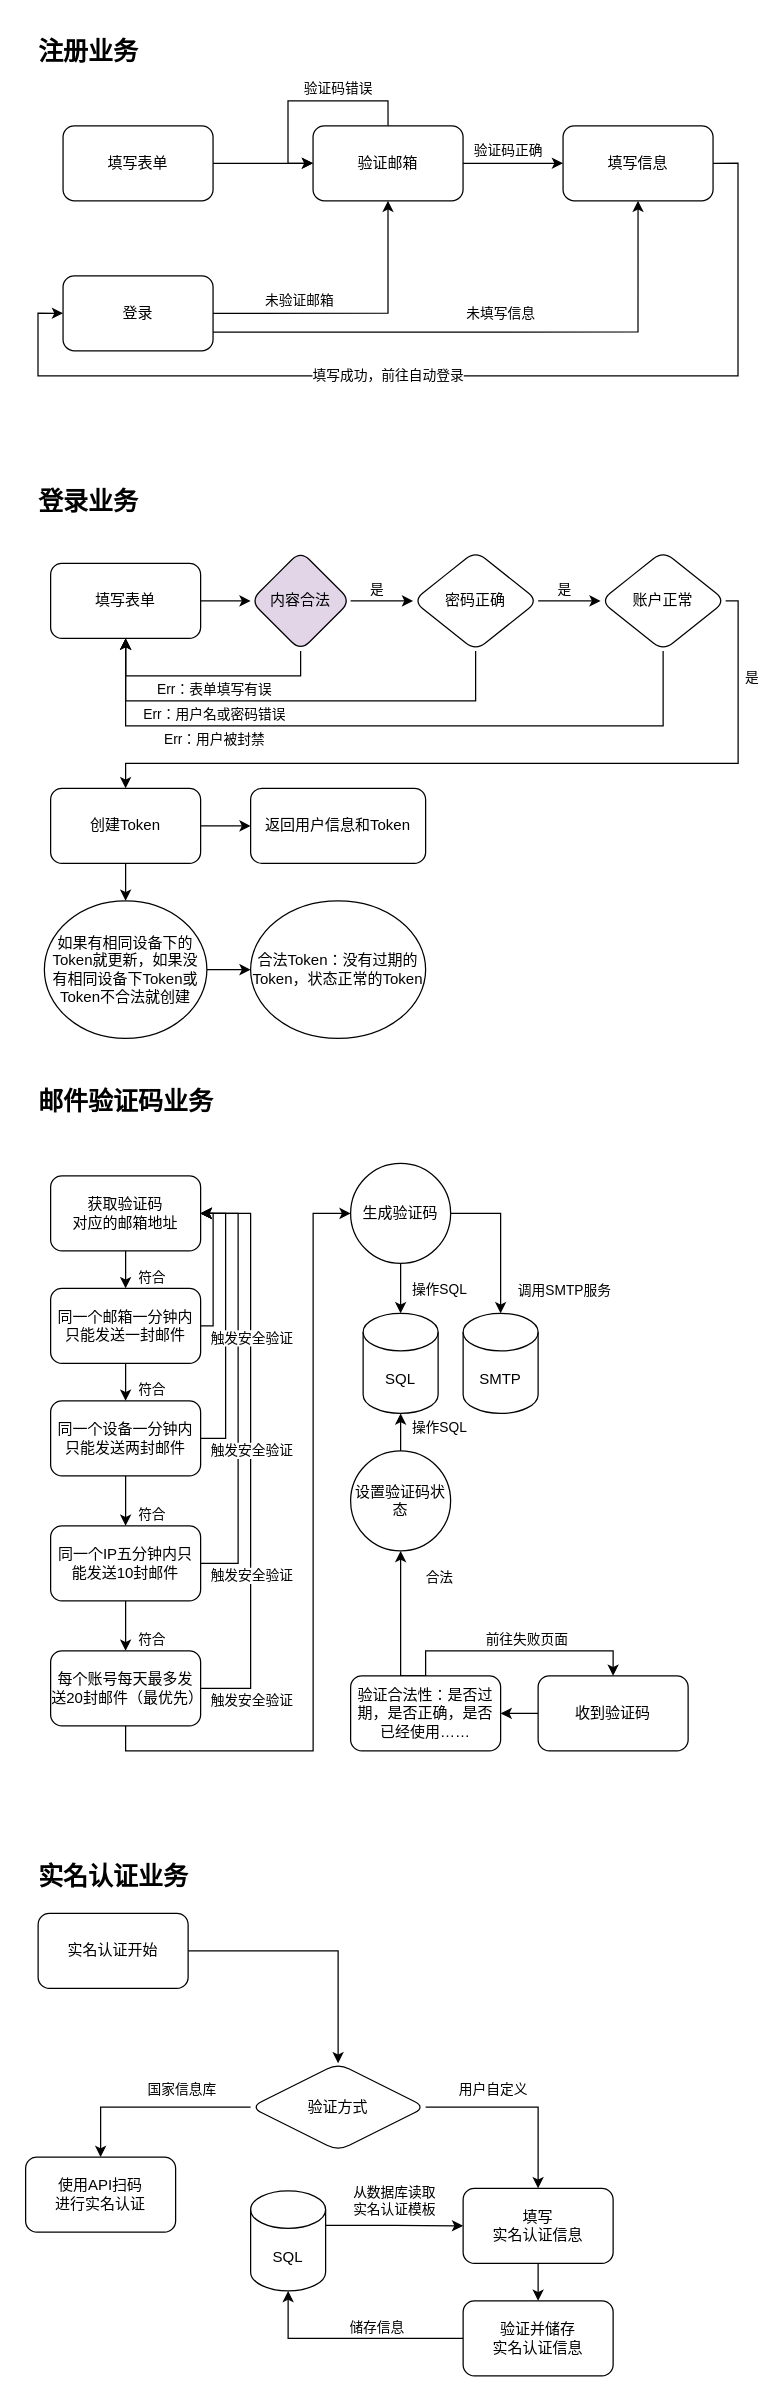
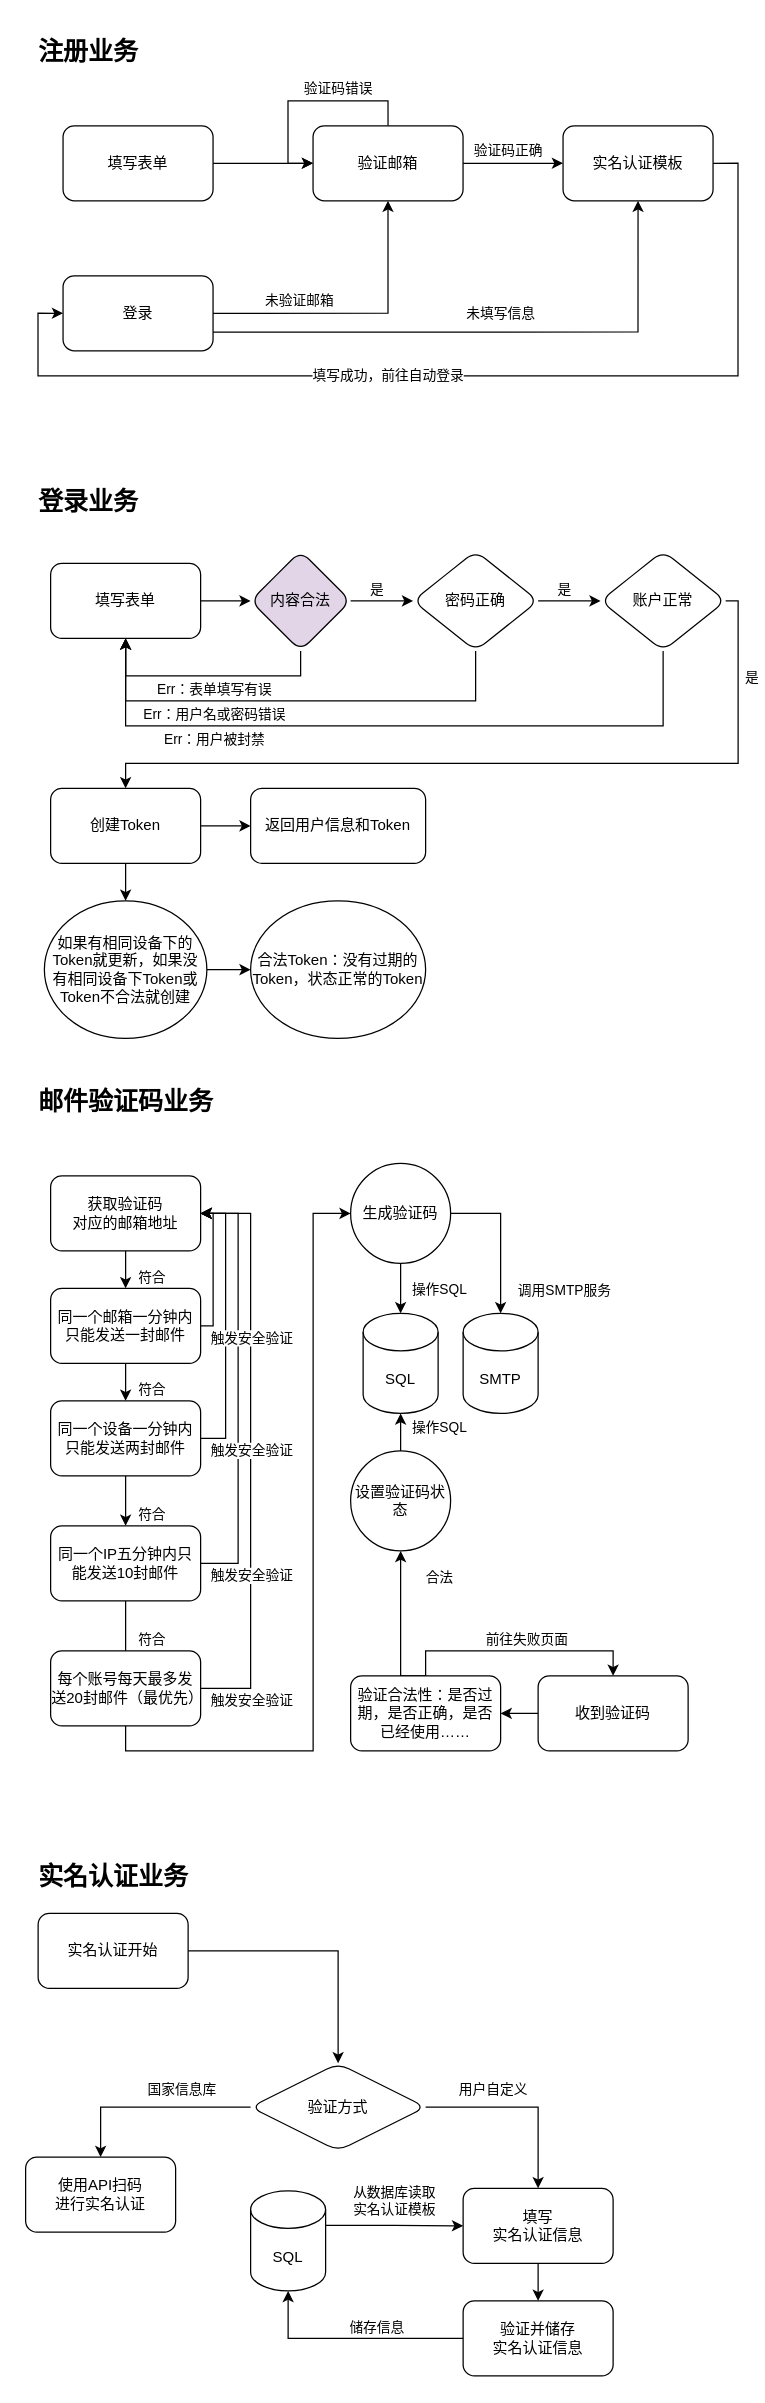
node "填写信息": label "填写信息" -> "实名认证模板"
edge "同一个IP五分钟内只能发送10封邮件" -> "每个账号每天最多发送20封邮件（最优先）": arrowhead classic -> none
